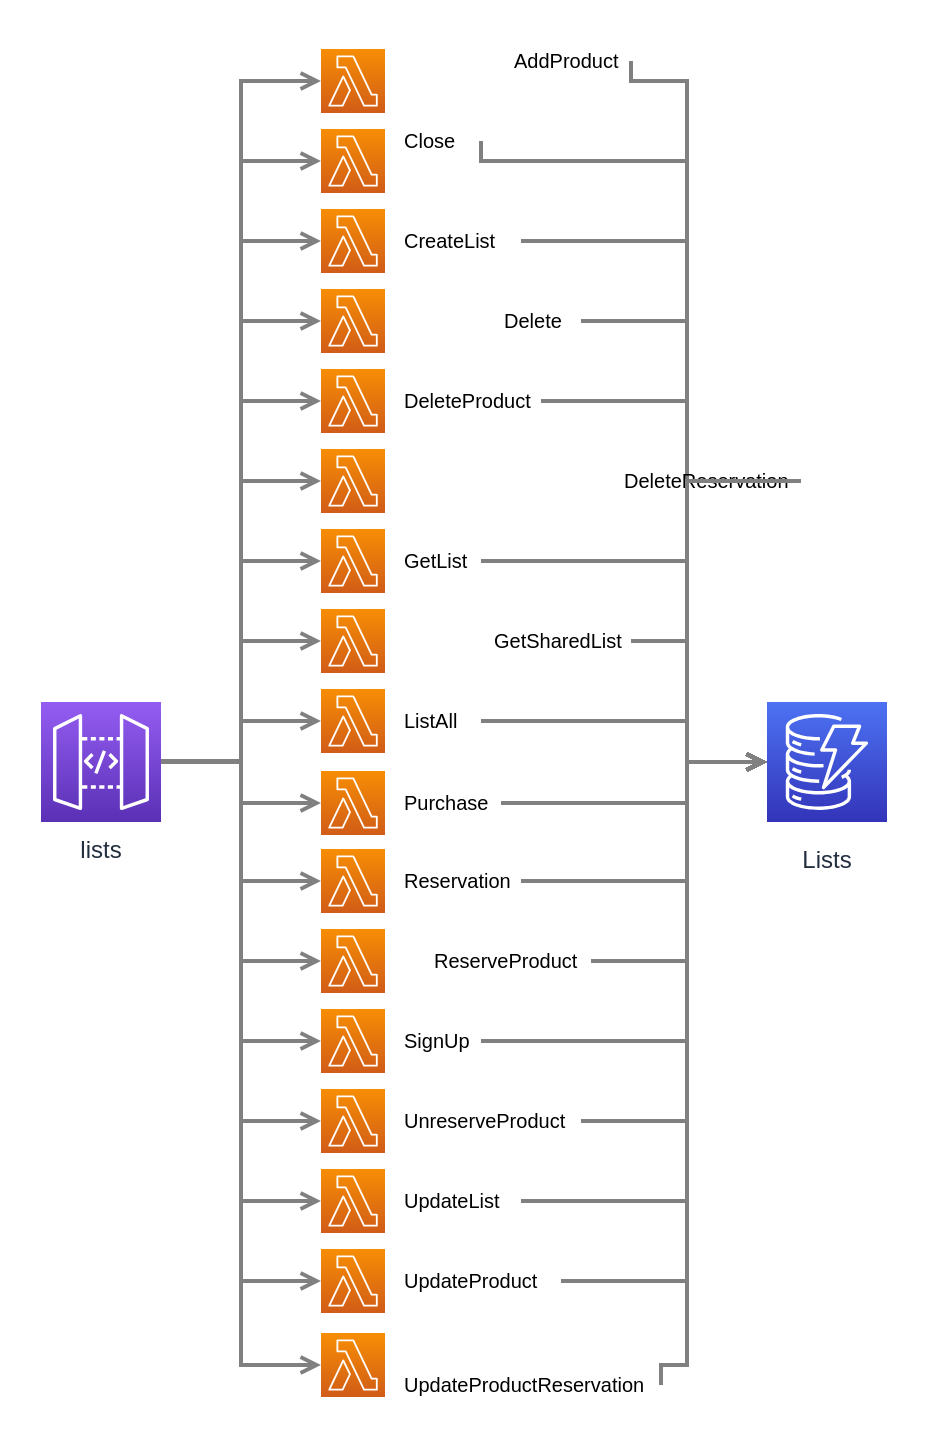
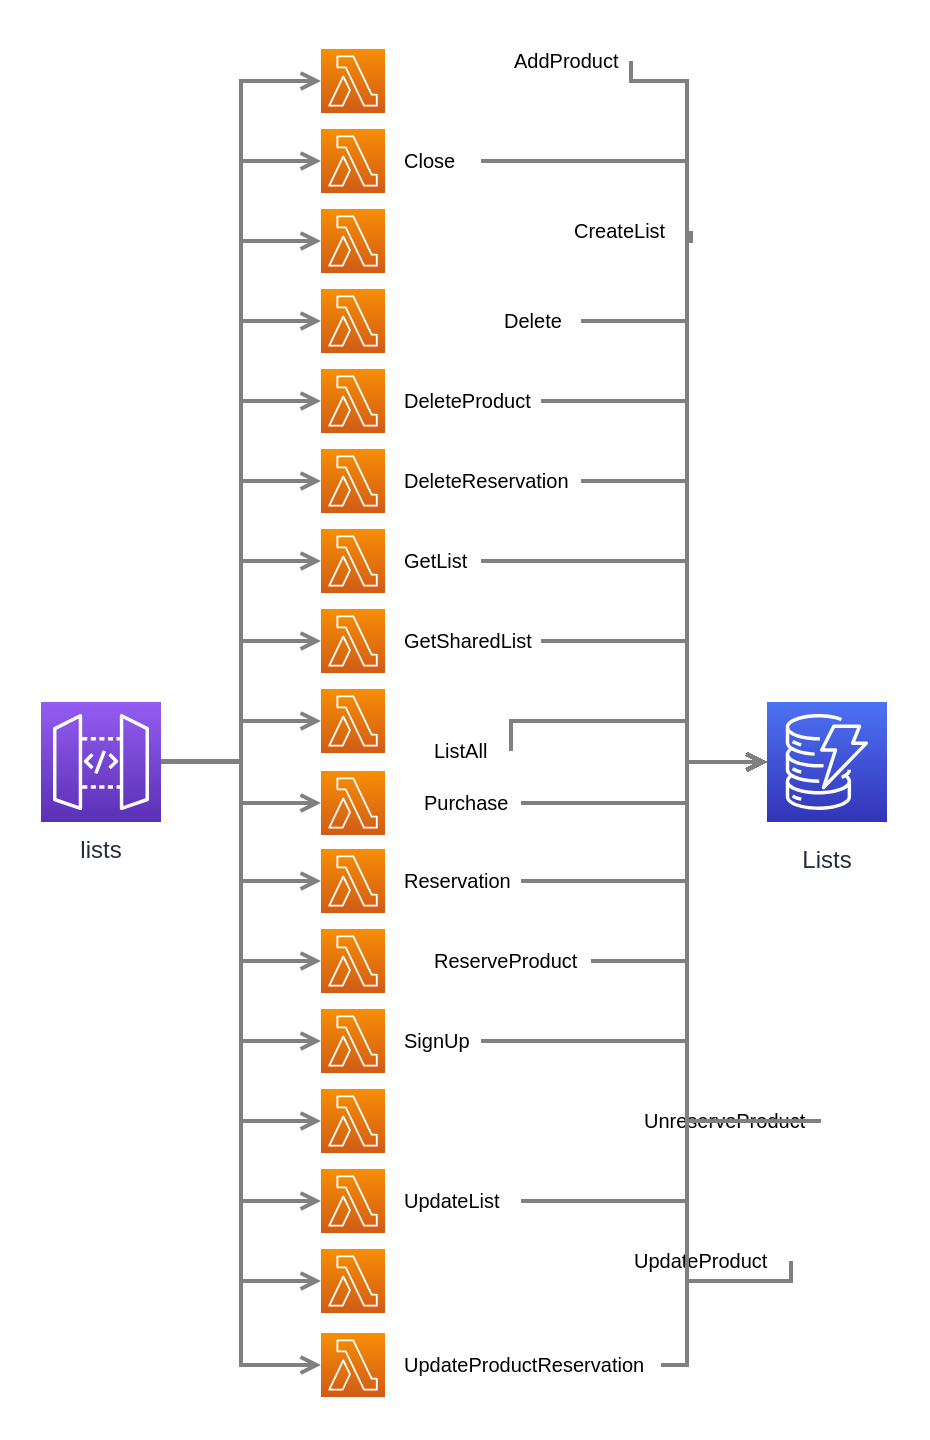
node "Close": moved (441, 141) -> (441, 161)
node "CreateList": moved (461, 241) -> (631, 231)
node "DeleteReservation": moved (711, 481) -> (491, 481)
node "GetSharedList": moved (561, 641) -> (471, 641)
node "ListAll": moved (441, 721) -> (471, 751)
node "Purchase": moved (451, 803) -> (471, 803)
node "UnreserveProduct": moved (491, 1121) -> (731, 1121)
node "UpdateProduct": moved (481, 1281) -> (711, 1261)
node "UpdateProductReservation": moved (531, 1385) -> (531, 1365)
